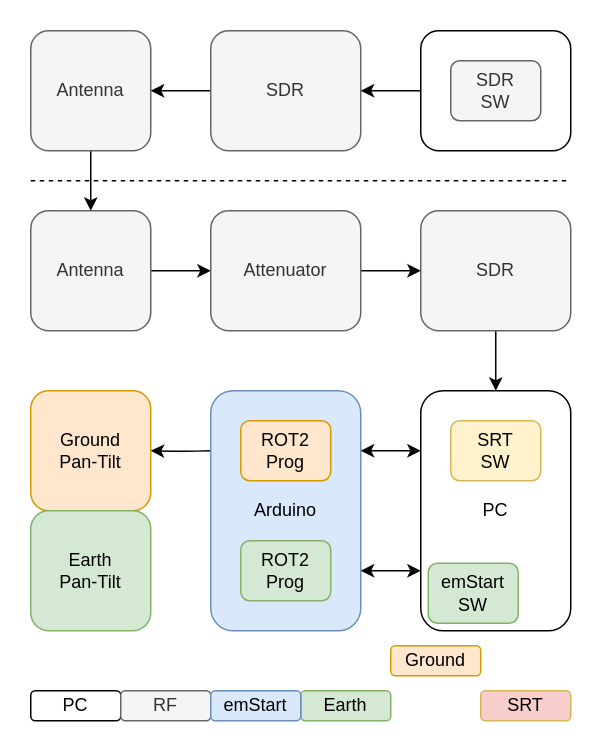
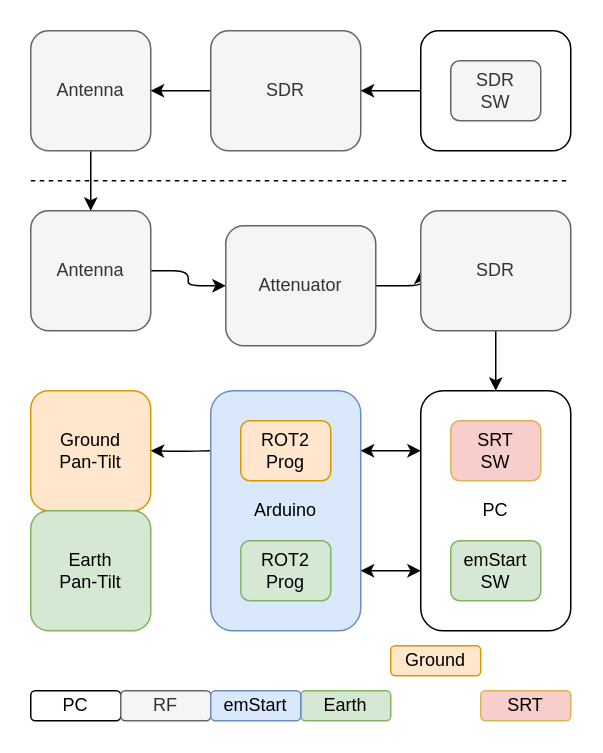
node "Attenuator": moved (286, 271) -> (301, 286)
node "SRT SW": fillcolor #fff2cc -> #f8cecc
node "emStart SW": moved (473, 593) -> (496, 571)
